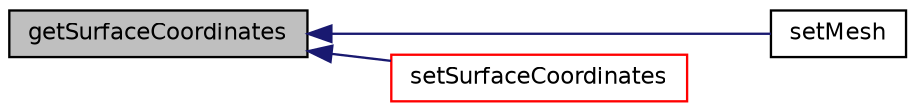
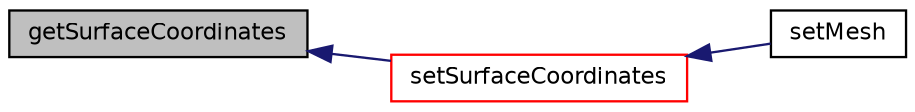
edge "setMesh" -> "getSurfaceCoordinates": now "setMesh" -> "setSurfaceCoordinates"
